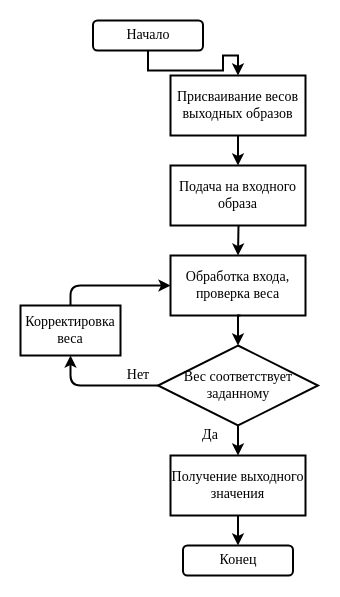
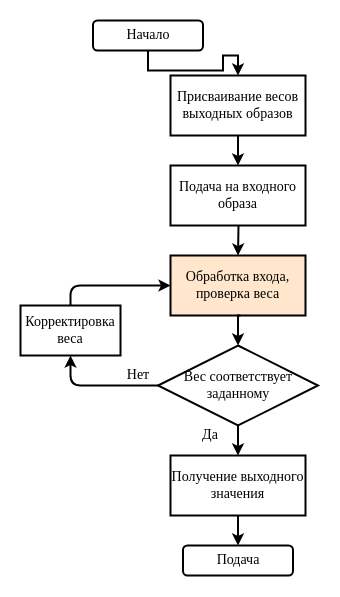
node "Обработка входа, проверка веса": fillcolor #ffffff -> #ffe6cc
node "Конец": label "Конец" -> "Подача"
